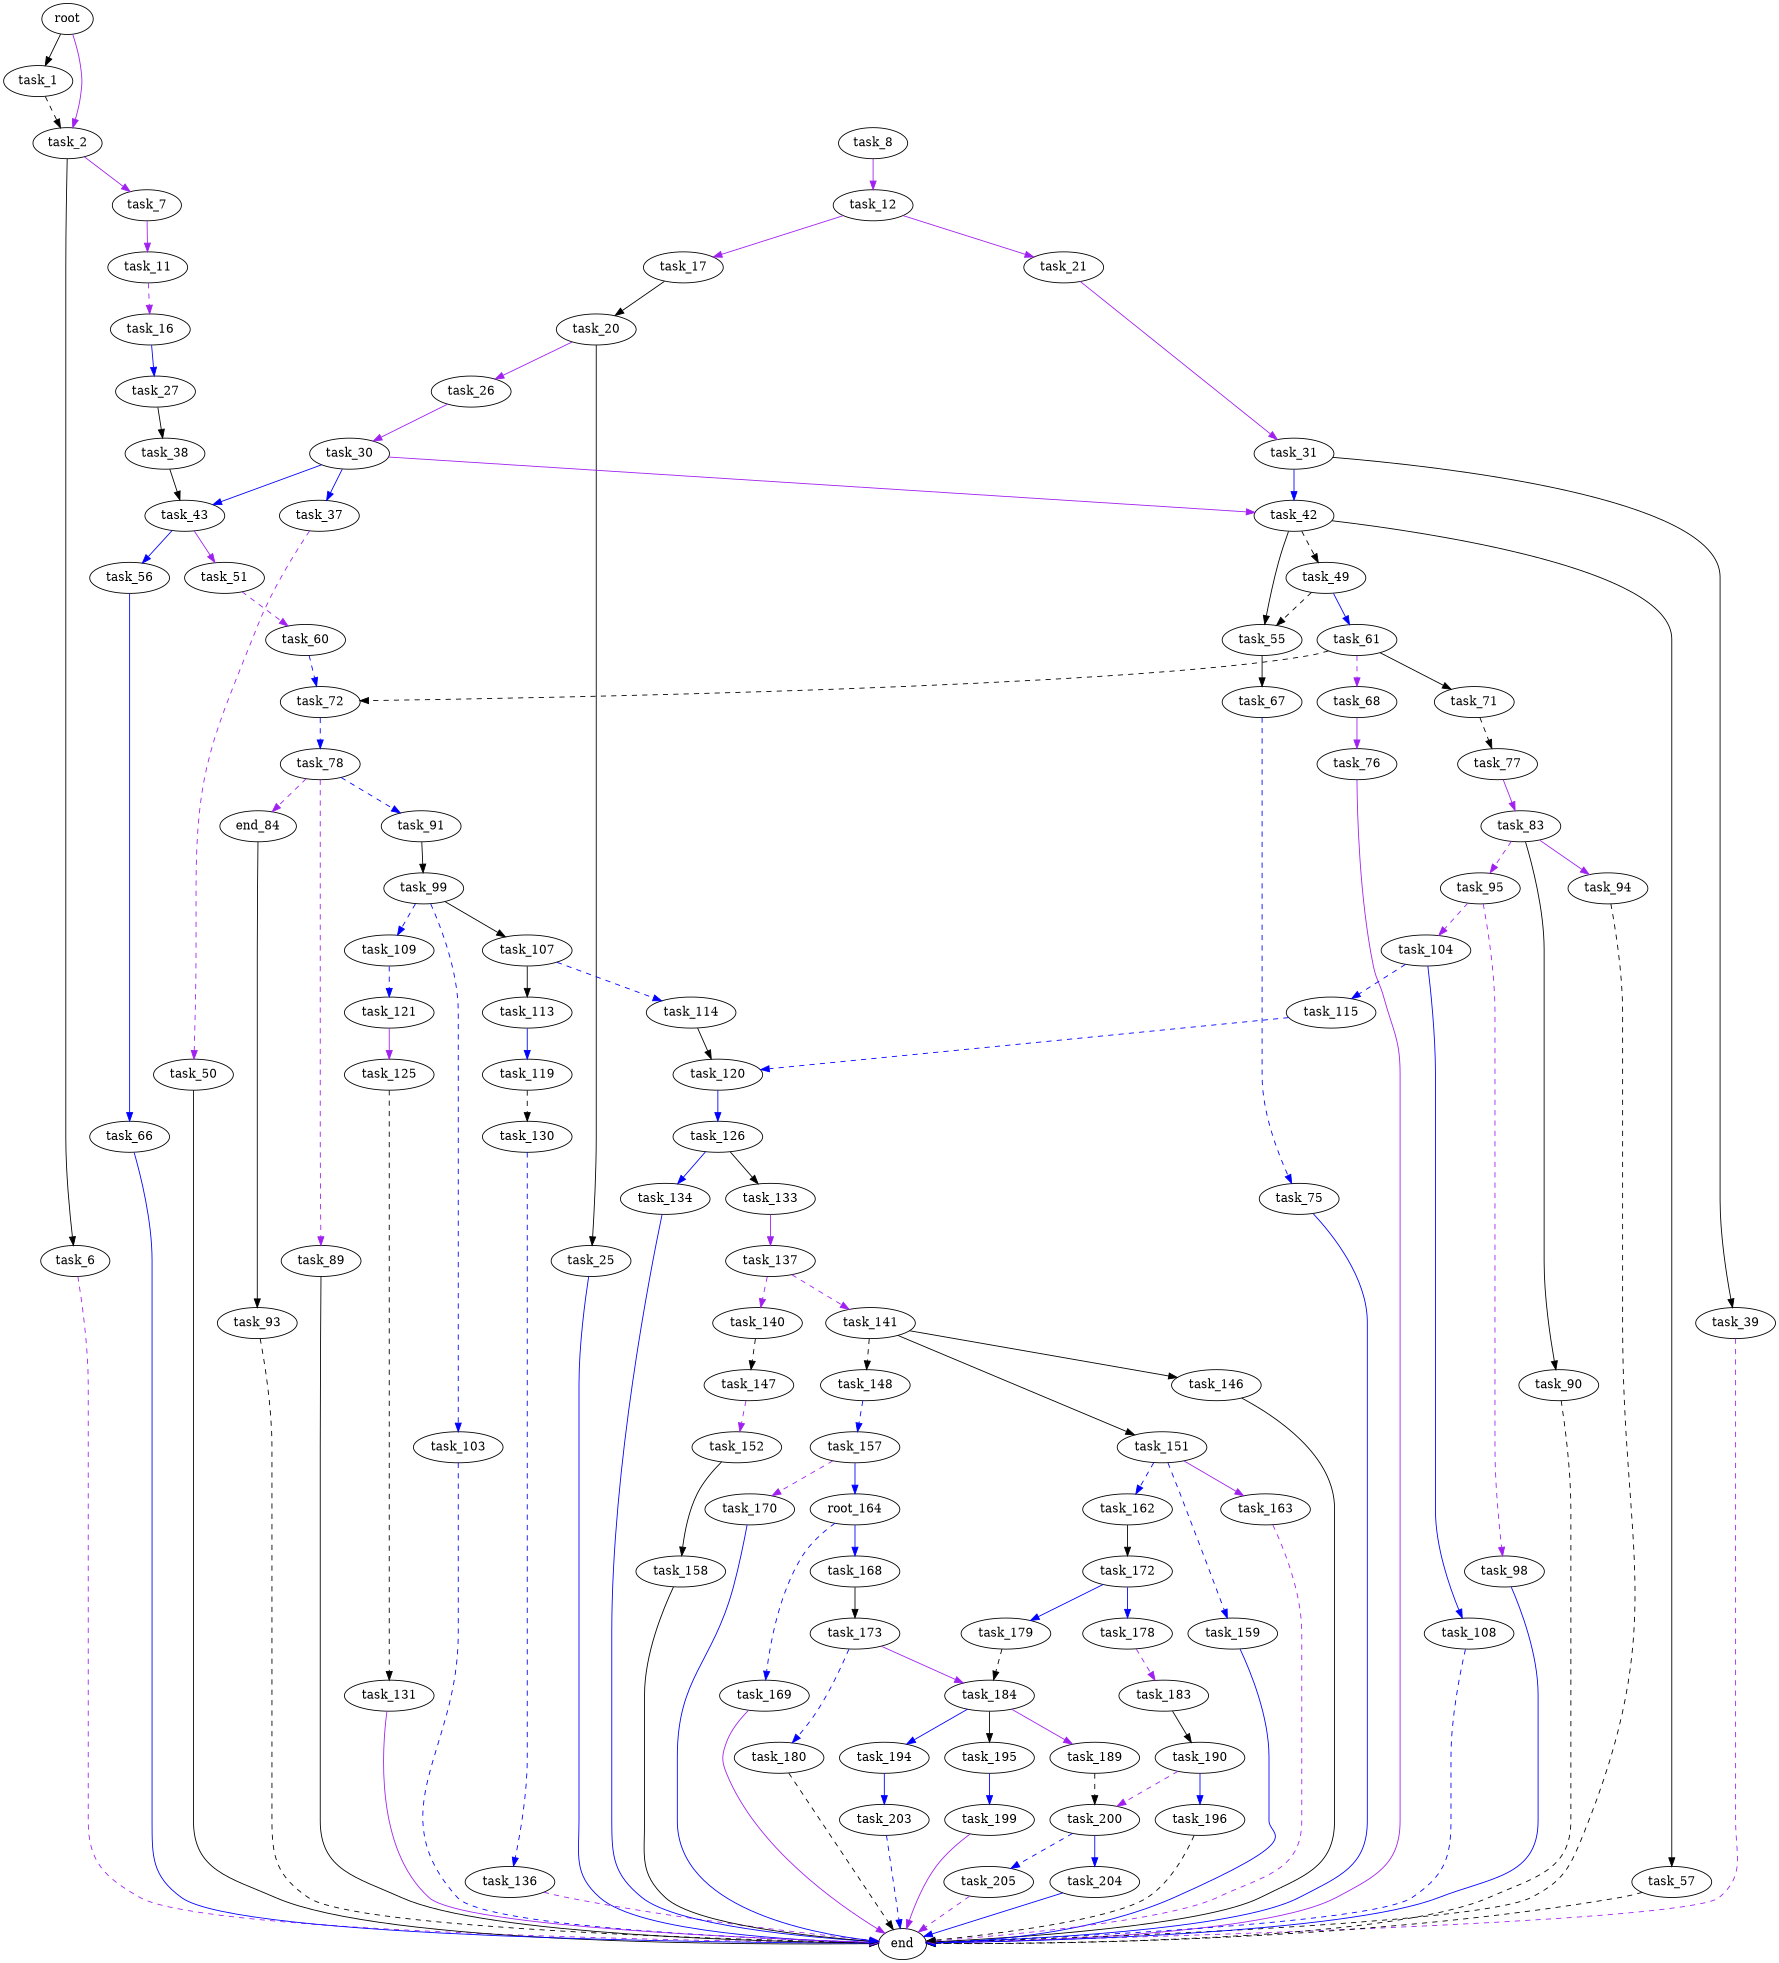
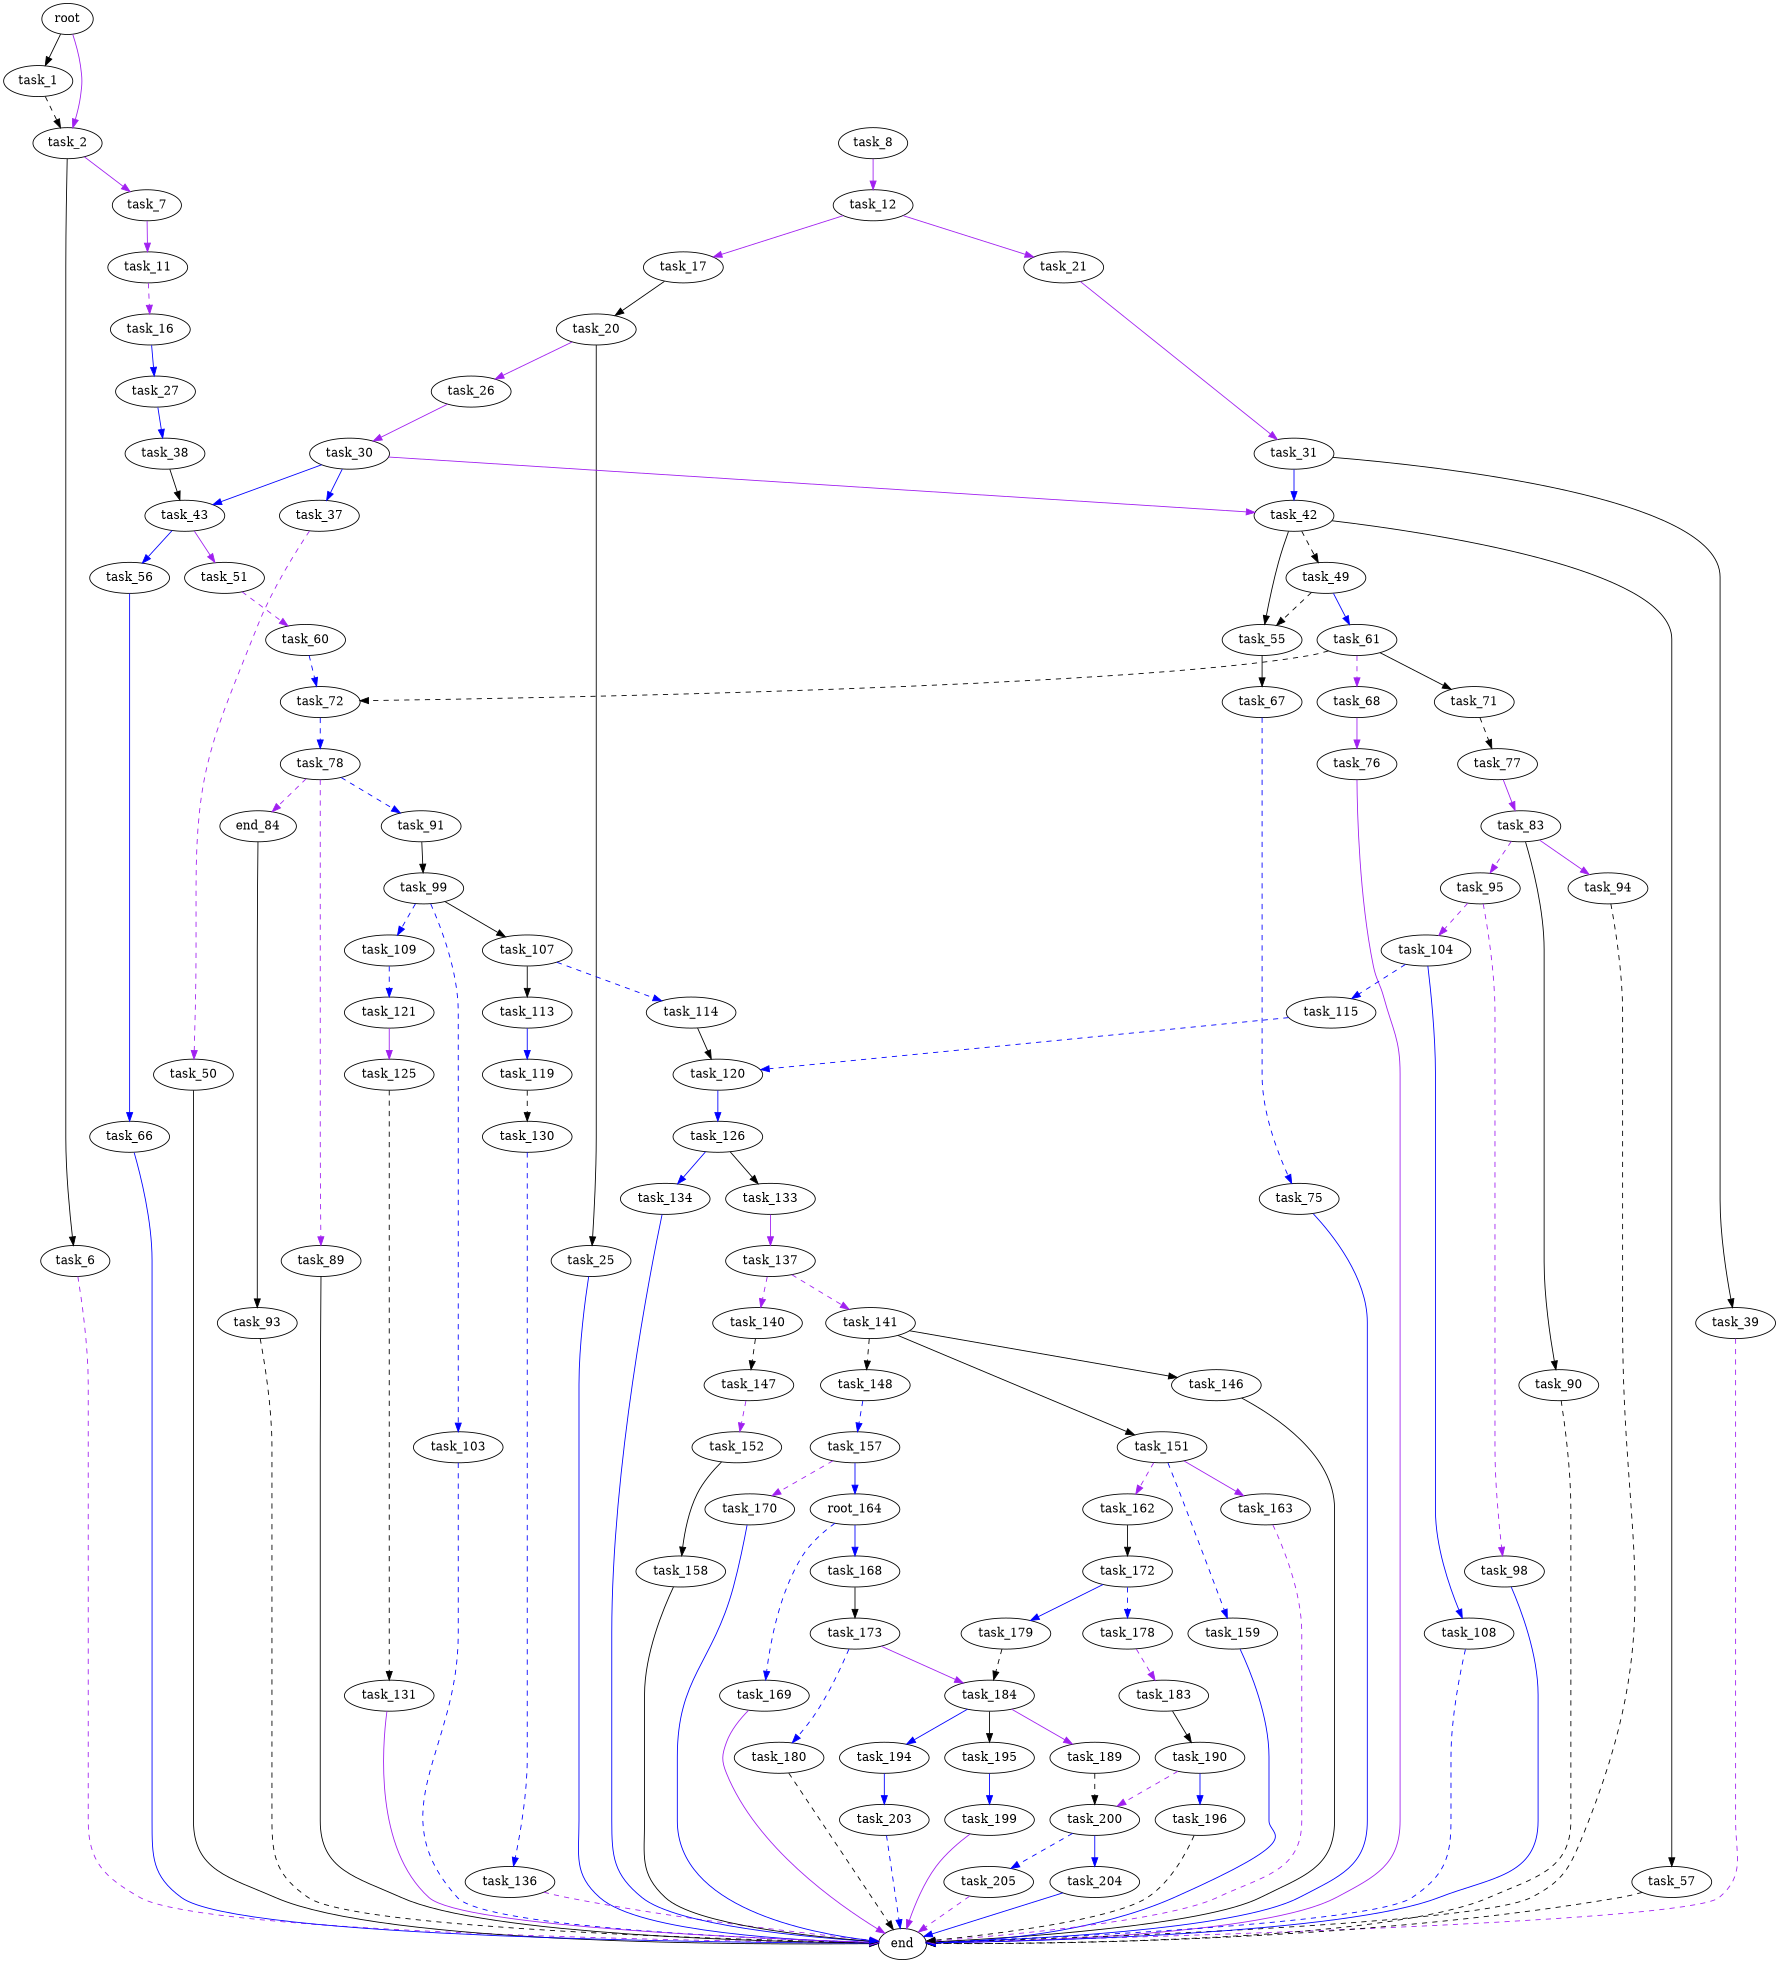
edge "task_27" -> "task_38": color black -> blue
edge "task_151" -> "task_162": color blue -> purple
edge "task_172" -> "task_178": style solid -> dashed
